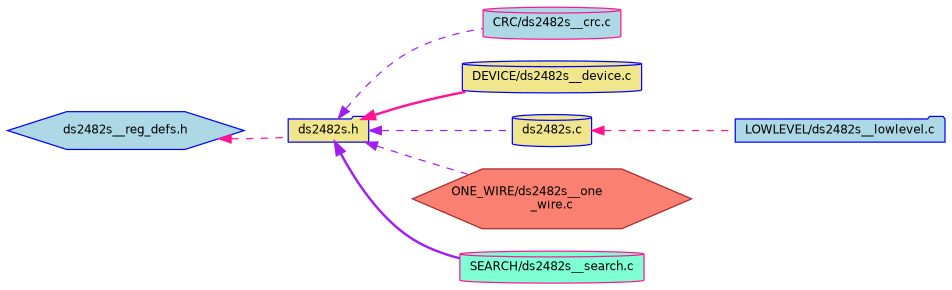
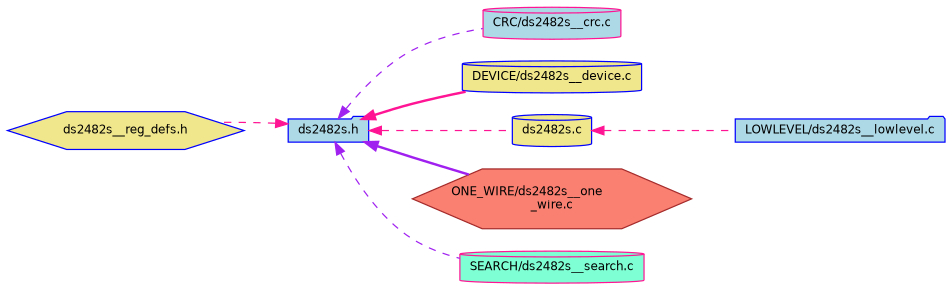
node "ds2482s__reg_defs.h": fillcolor lightblue -> khaki
node "ds2482s.h": fillcolor khaki -> lightblue
edge "ds2482s.c" -> "ds2482s.h": color purple -> deeppink
edge "ds2482s.h" -> "ds2482s__reg_defs.h": reversed
edge "ONE_WIRE/ds2482s__one _wire.c" -> "ds2482s.h": style dashed -> bold
edge "SEARCH/ds2482s__search.c" -> "ds2482s.h": style bold -> dashed
